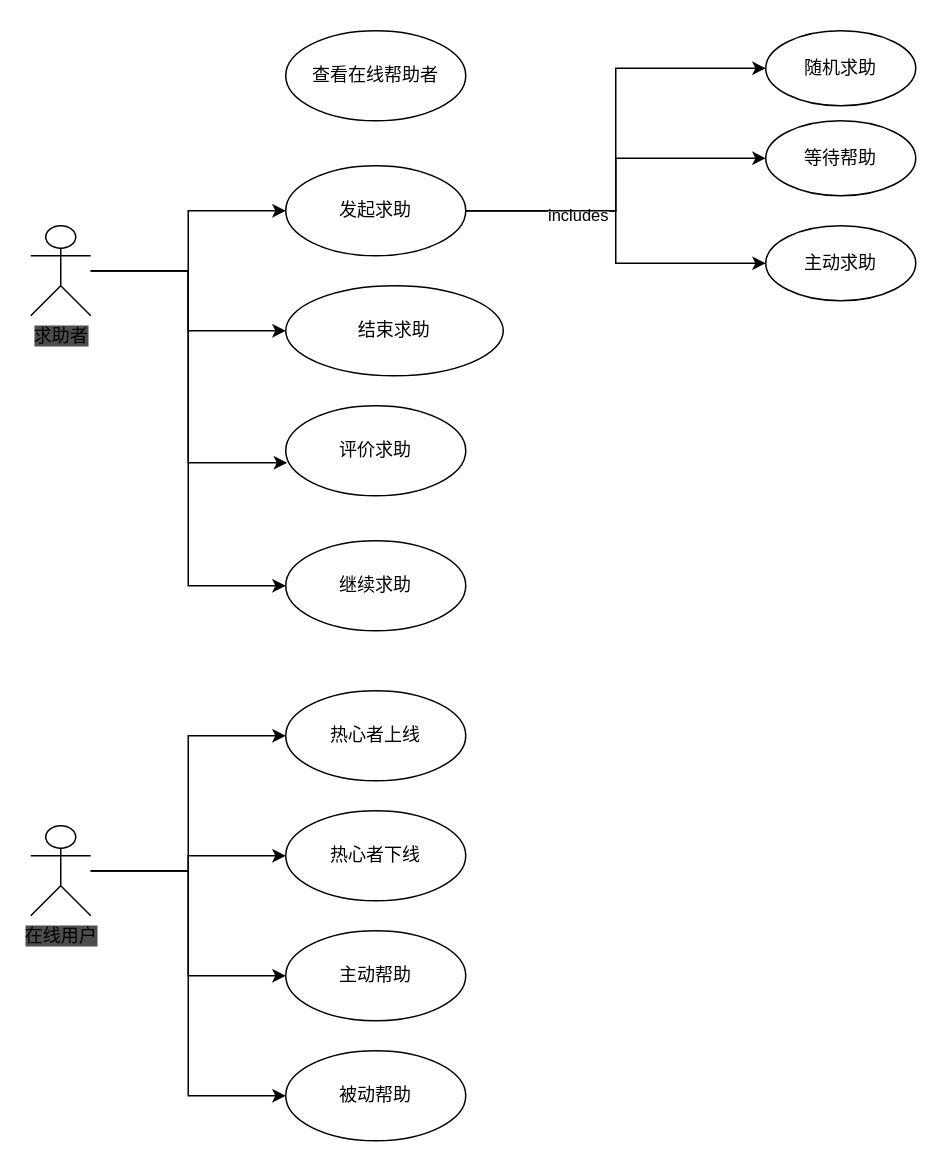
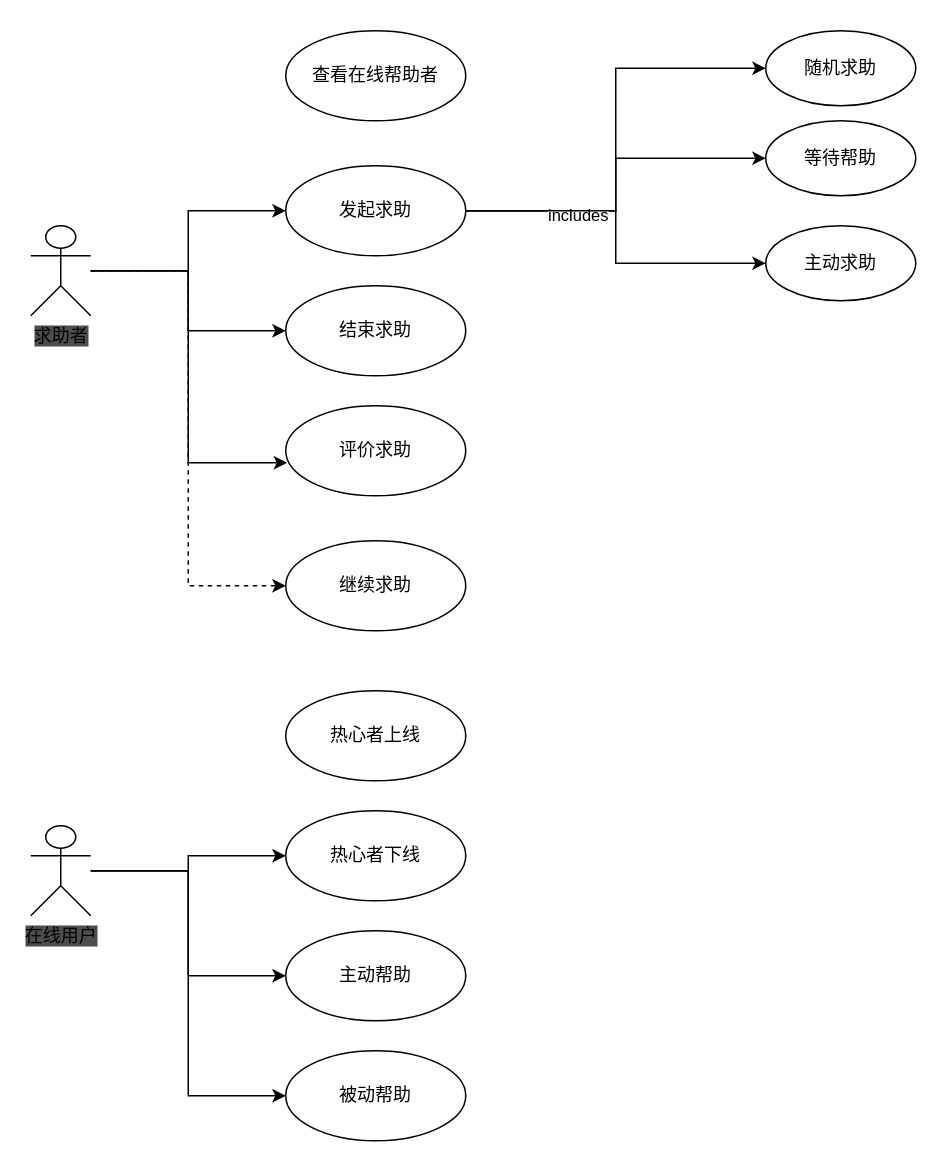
node "结束求助": size 218x90 -> 180x90
edge "求助者" -> "继续求助": style solid -> dashed
edge "在线用户" -> "热心者上线": removed
